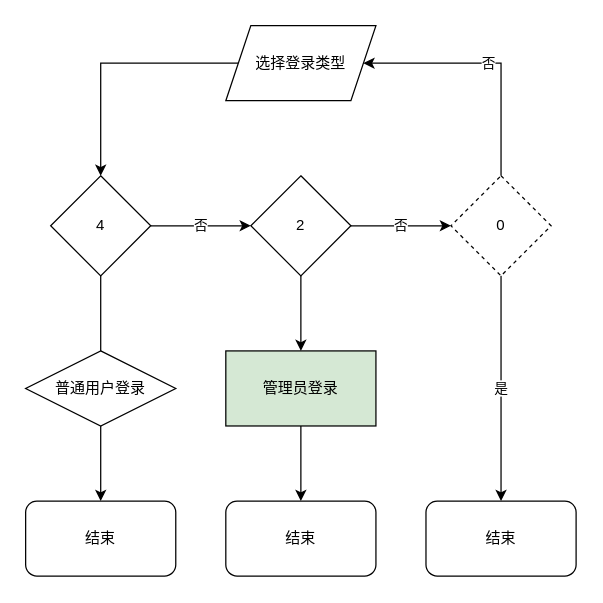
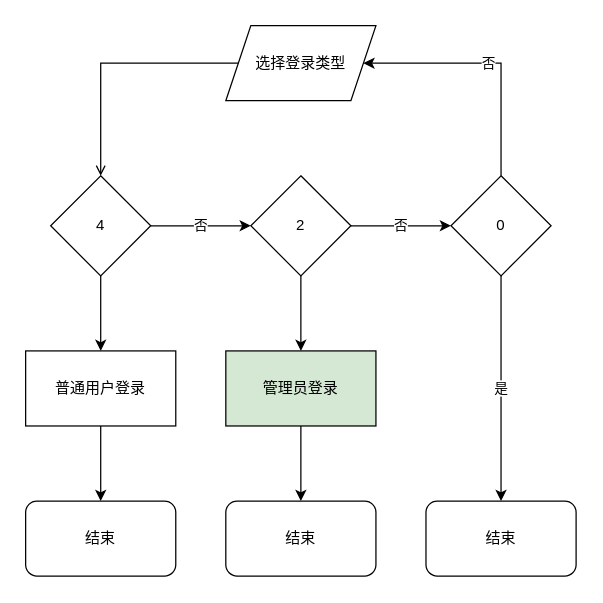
edge "选择登录类型" -> "4": arrowhead classic -> open
node "0": style dashed -> solid
edge "4" -- "普通用户登录": arrowhead none -> classic
node "普通用户登录": shape diamond -> rectangle
